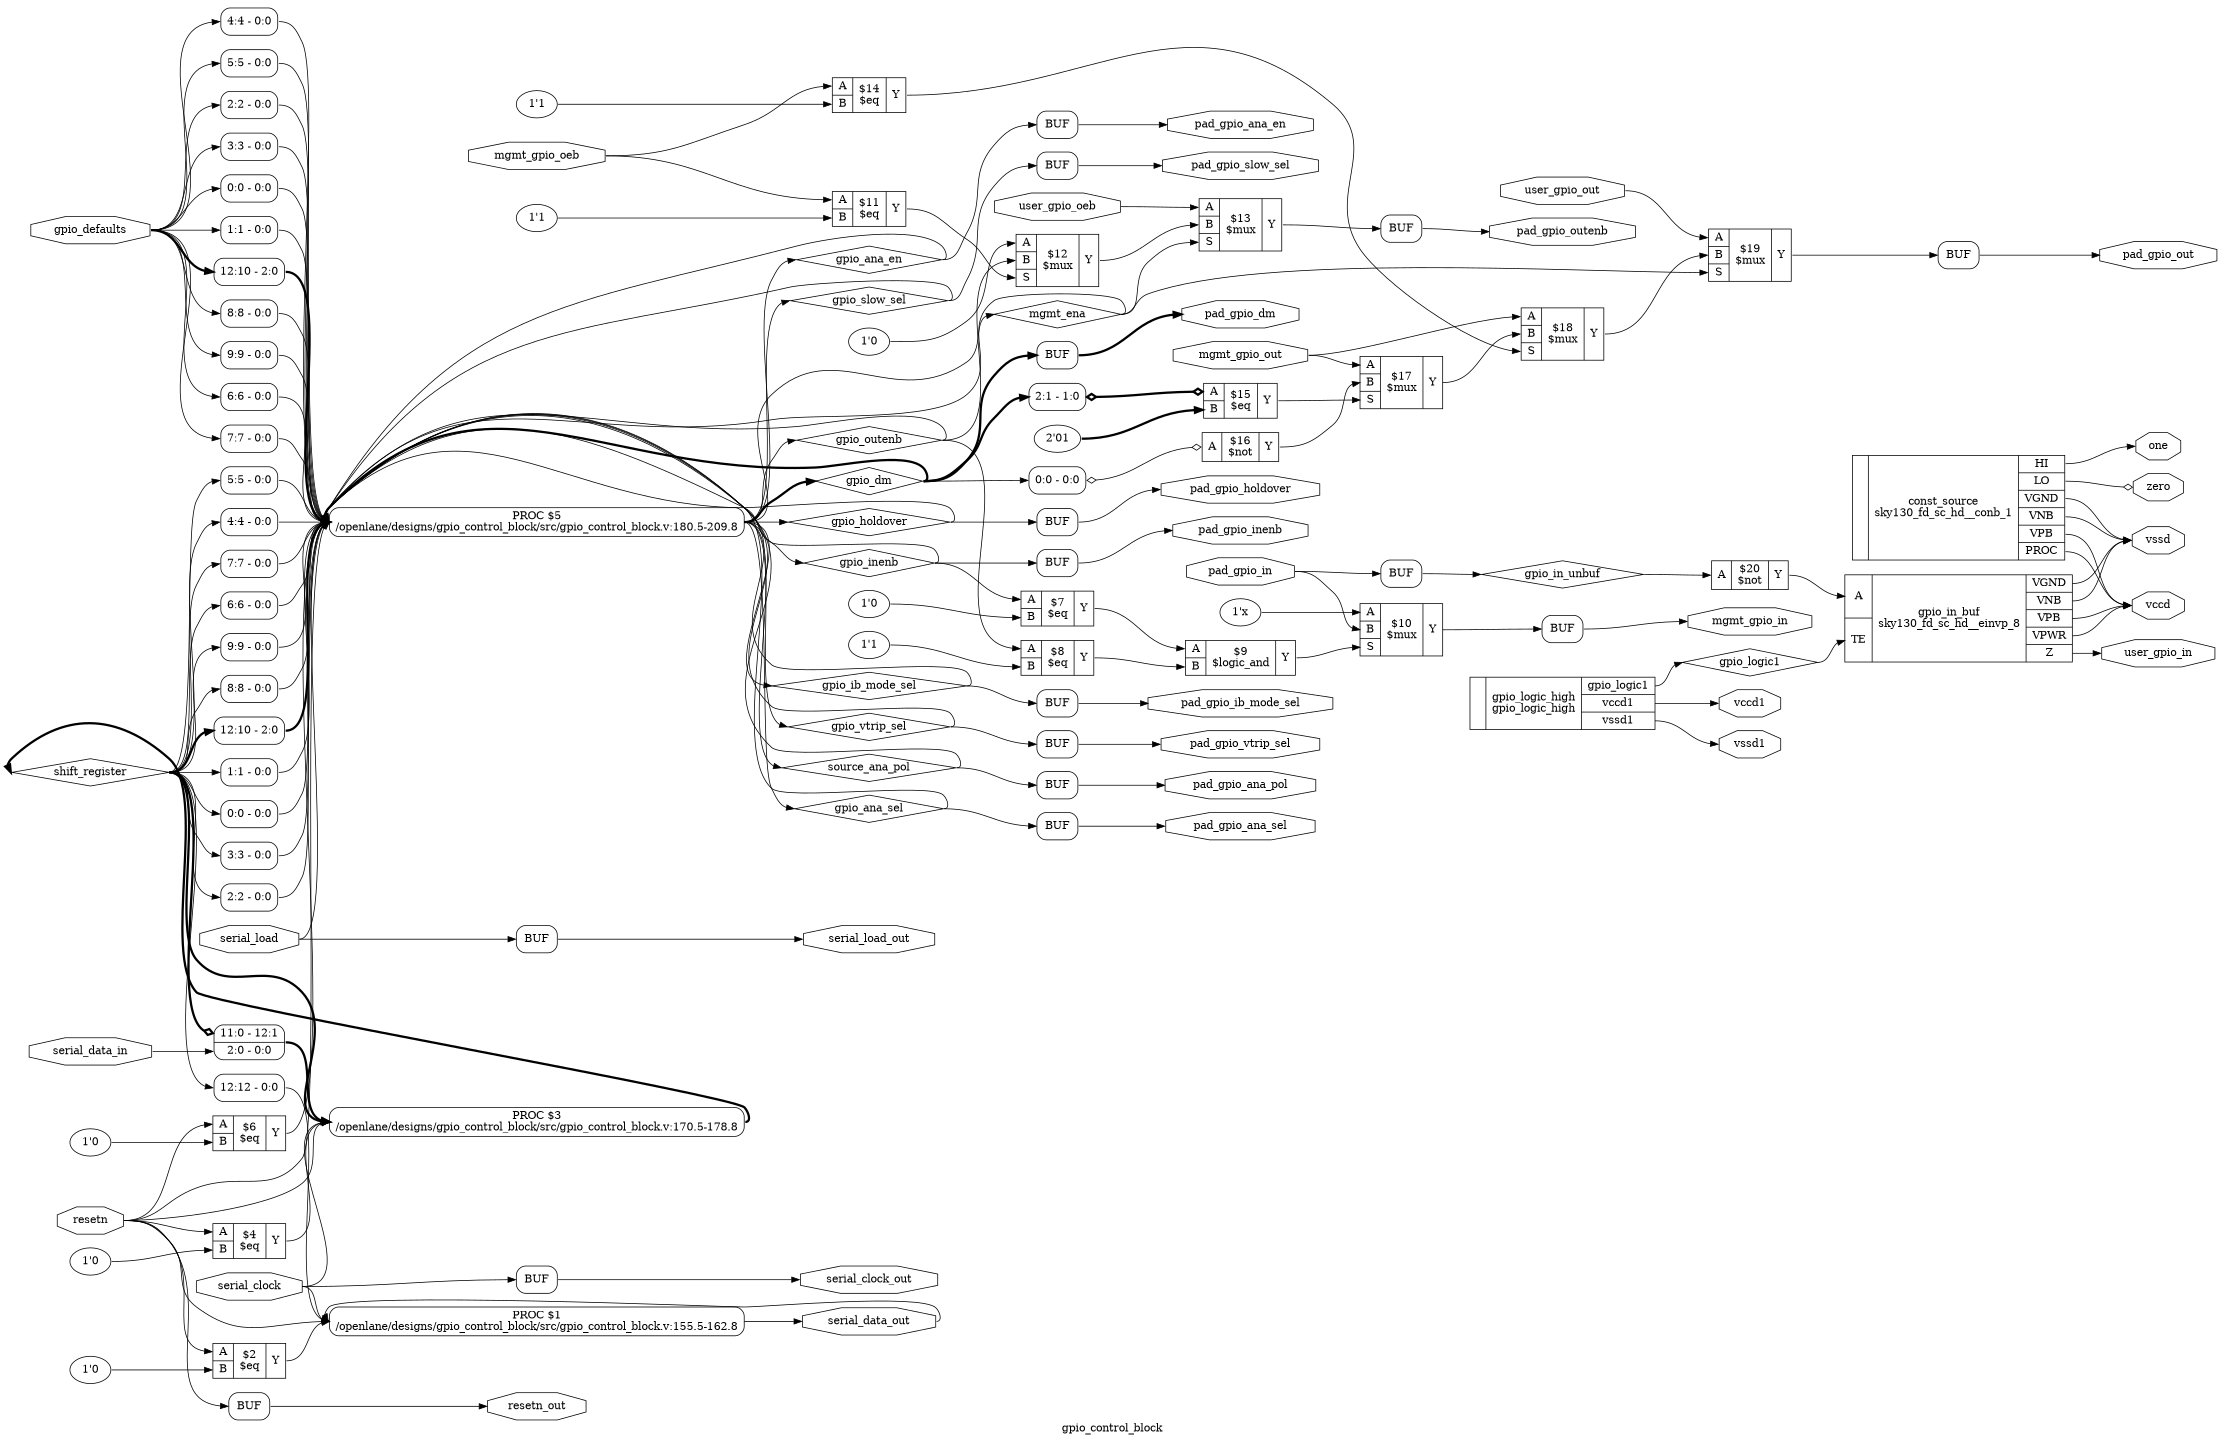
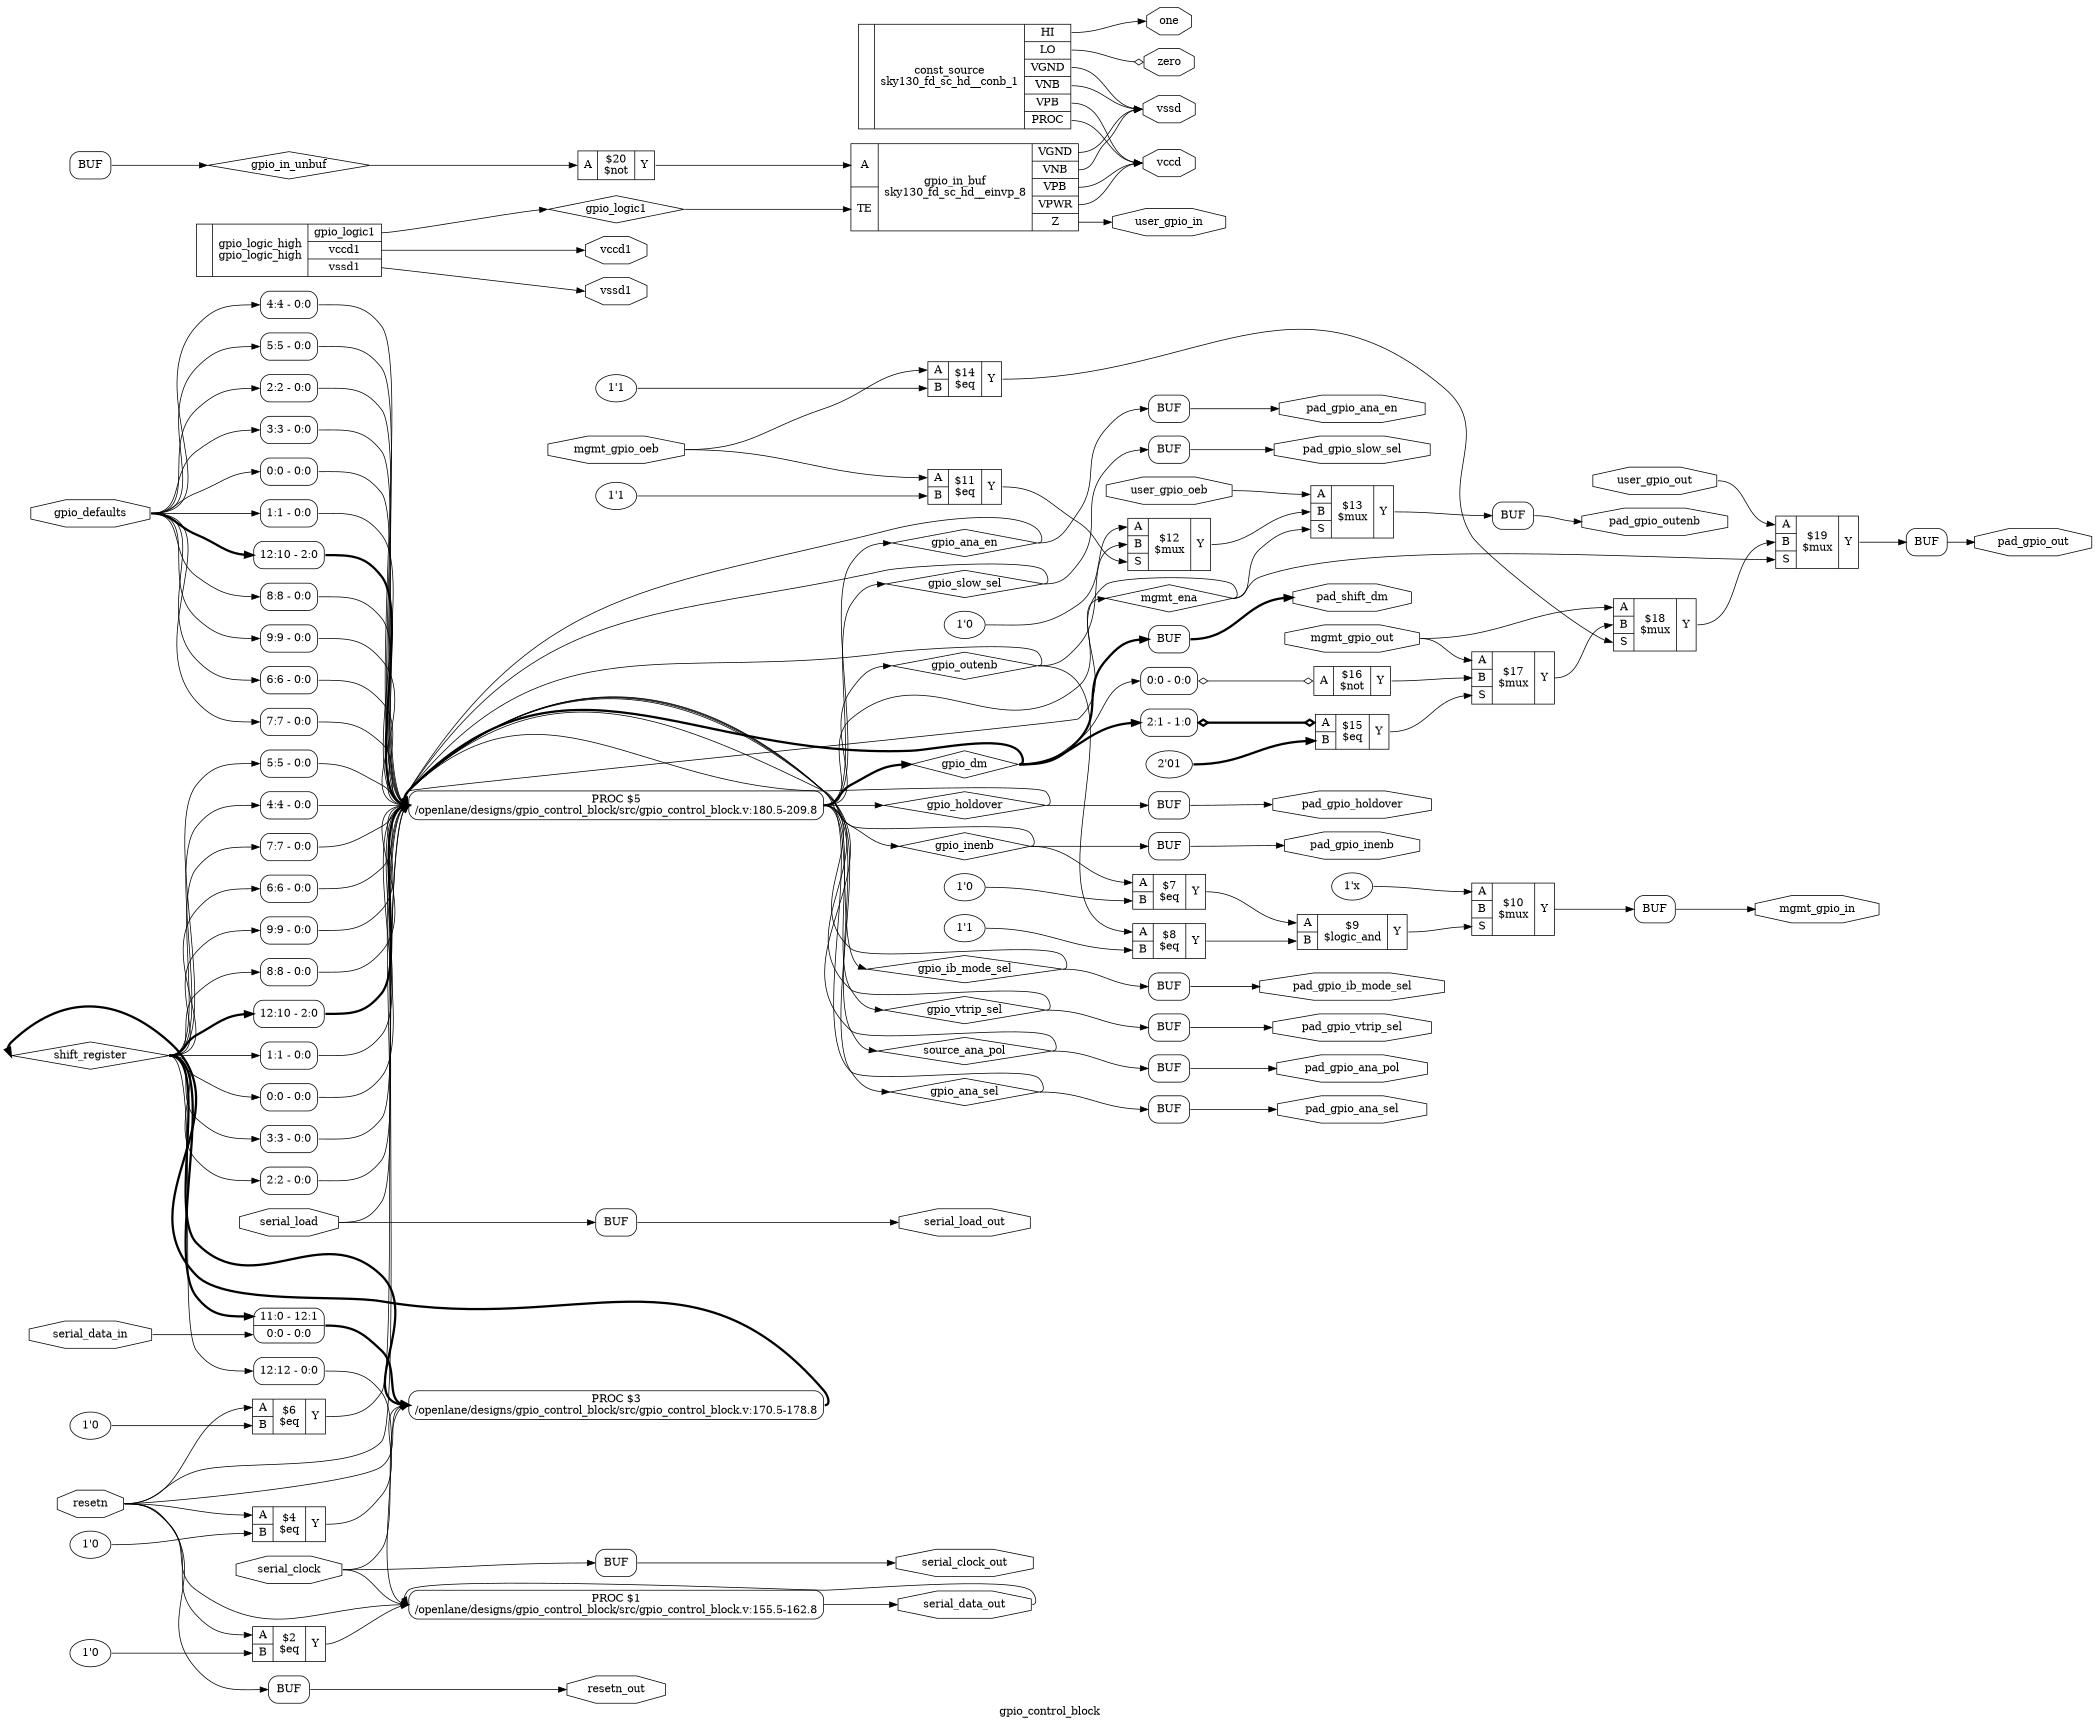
node "pad_gpio_dm": label "pad_gpio_dm" -> "pad_shift_dm"
node "pad_gpio_in": removed
edge "shift_register" -> "11:0 - 12:1": arrowhead odiamond -> normal
node "11:0 - 12:1": text "2:0 - 0:0" -> "0:0 - 0:0"
